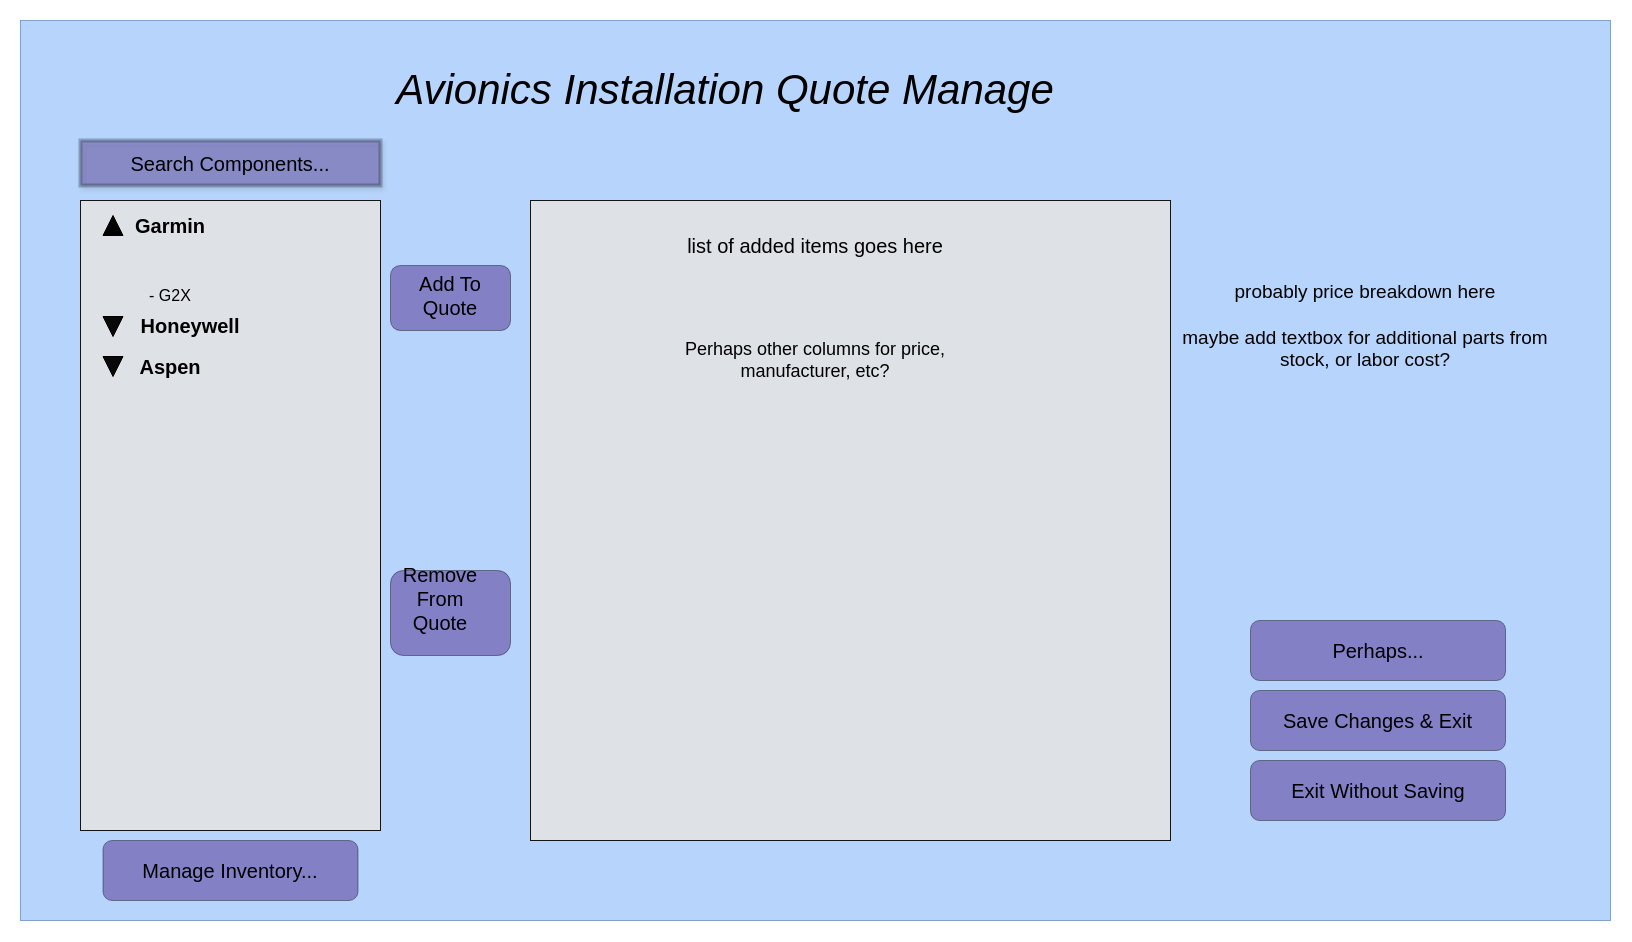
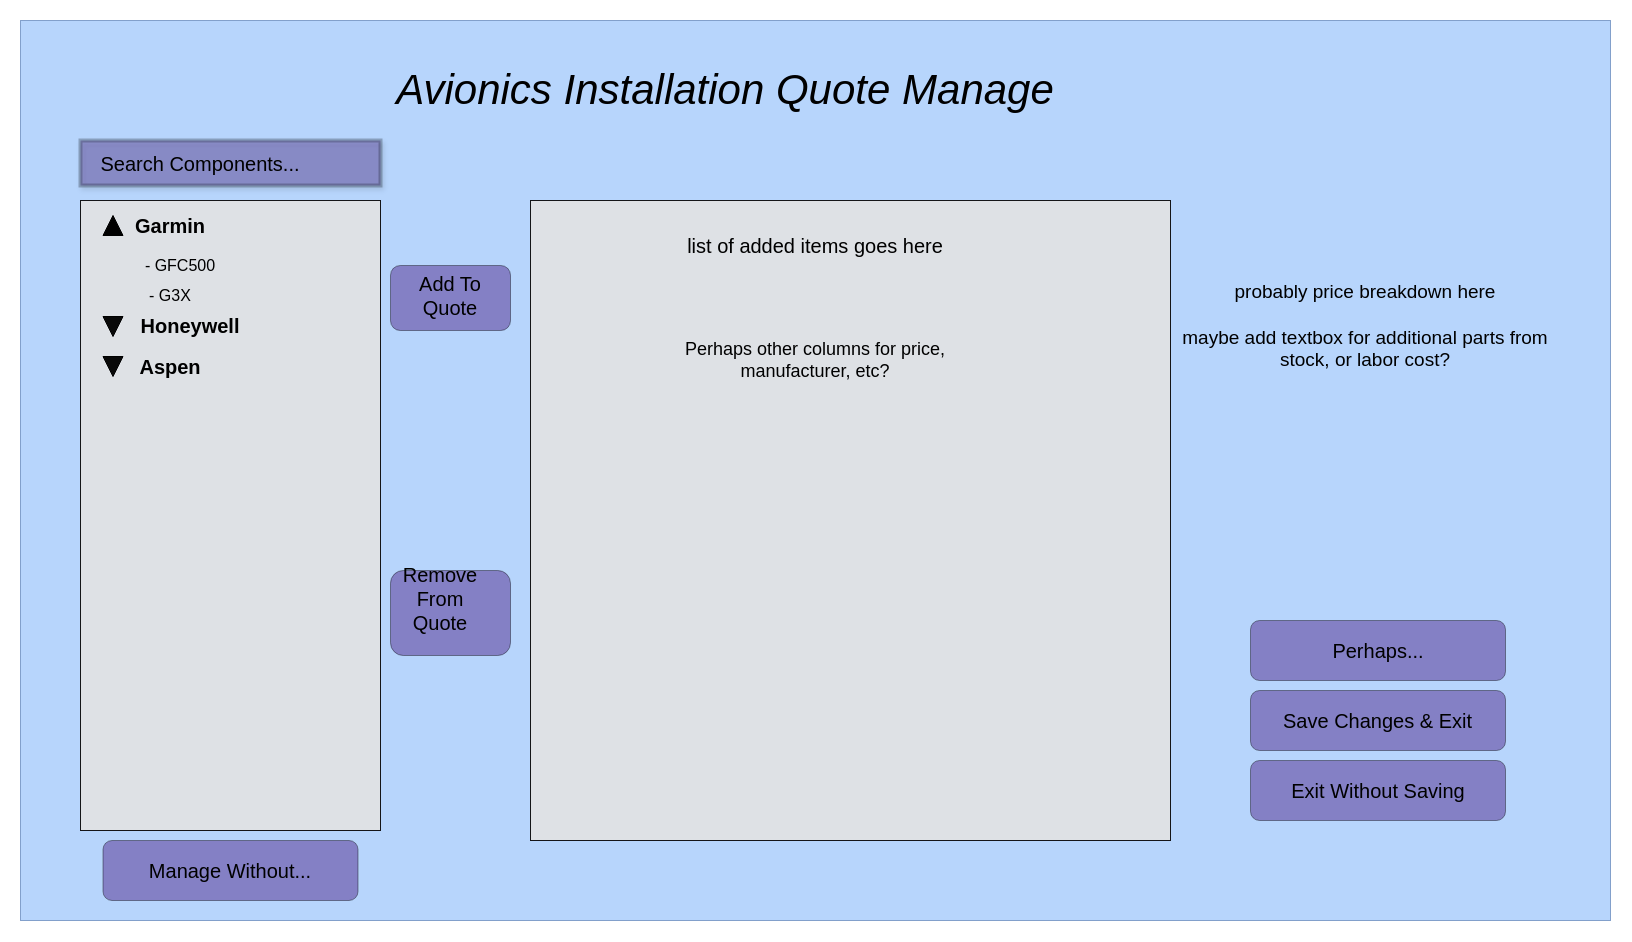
node "Search Components...": moved (231, 163) -> (201, 163)
node "- GFC500": added
node "- G2X": label "- G2X" -> "- G3X"
node "Manage Inventory...": label "Manage Inventory..." -> "Manage Without..."
